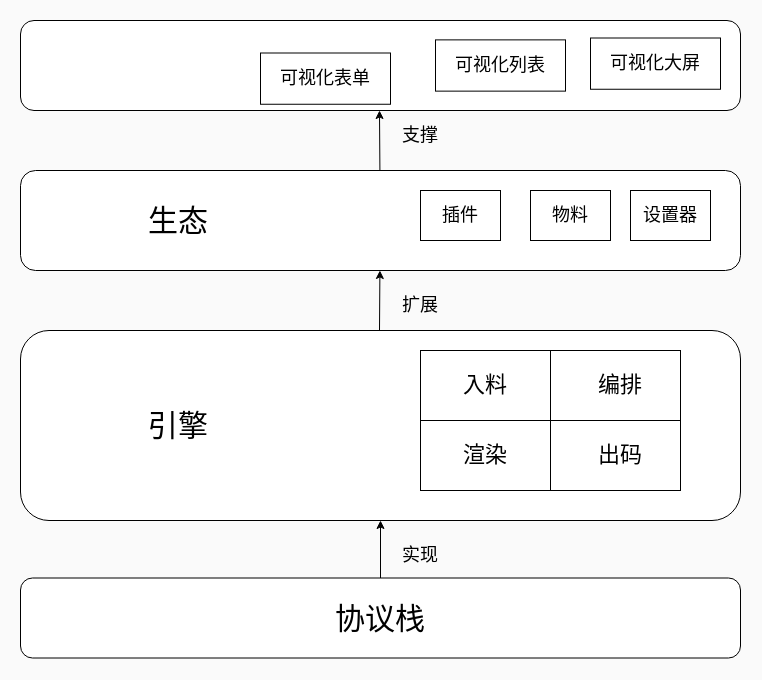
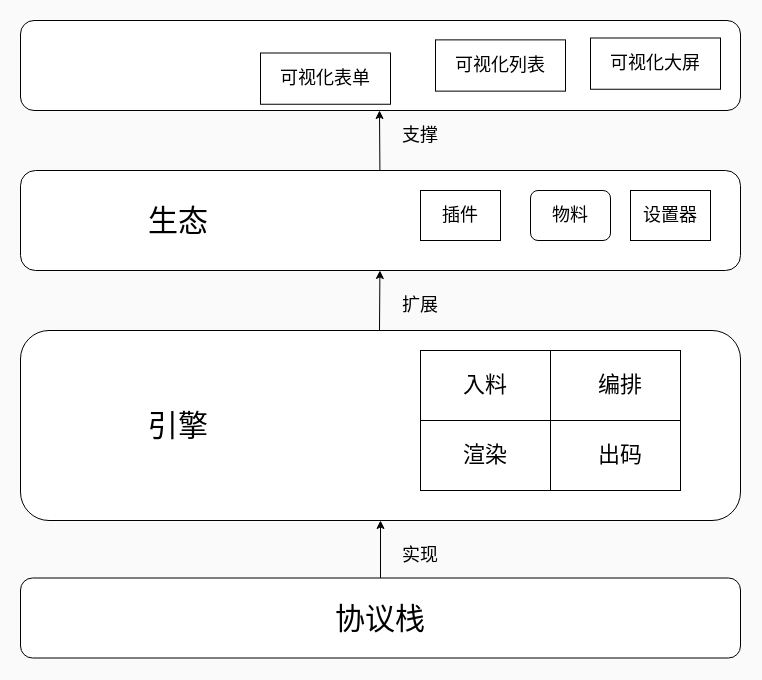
node "物料": shape rectangle -> rounded rectangle
